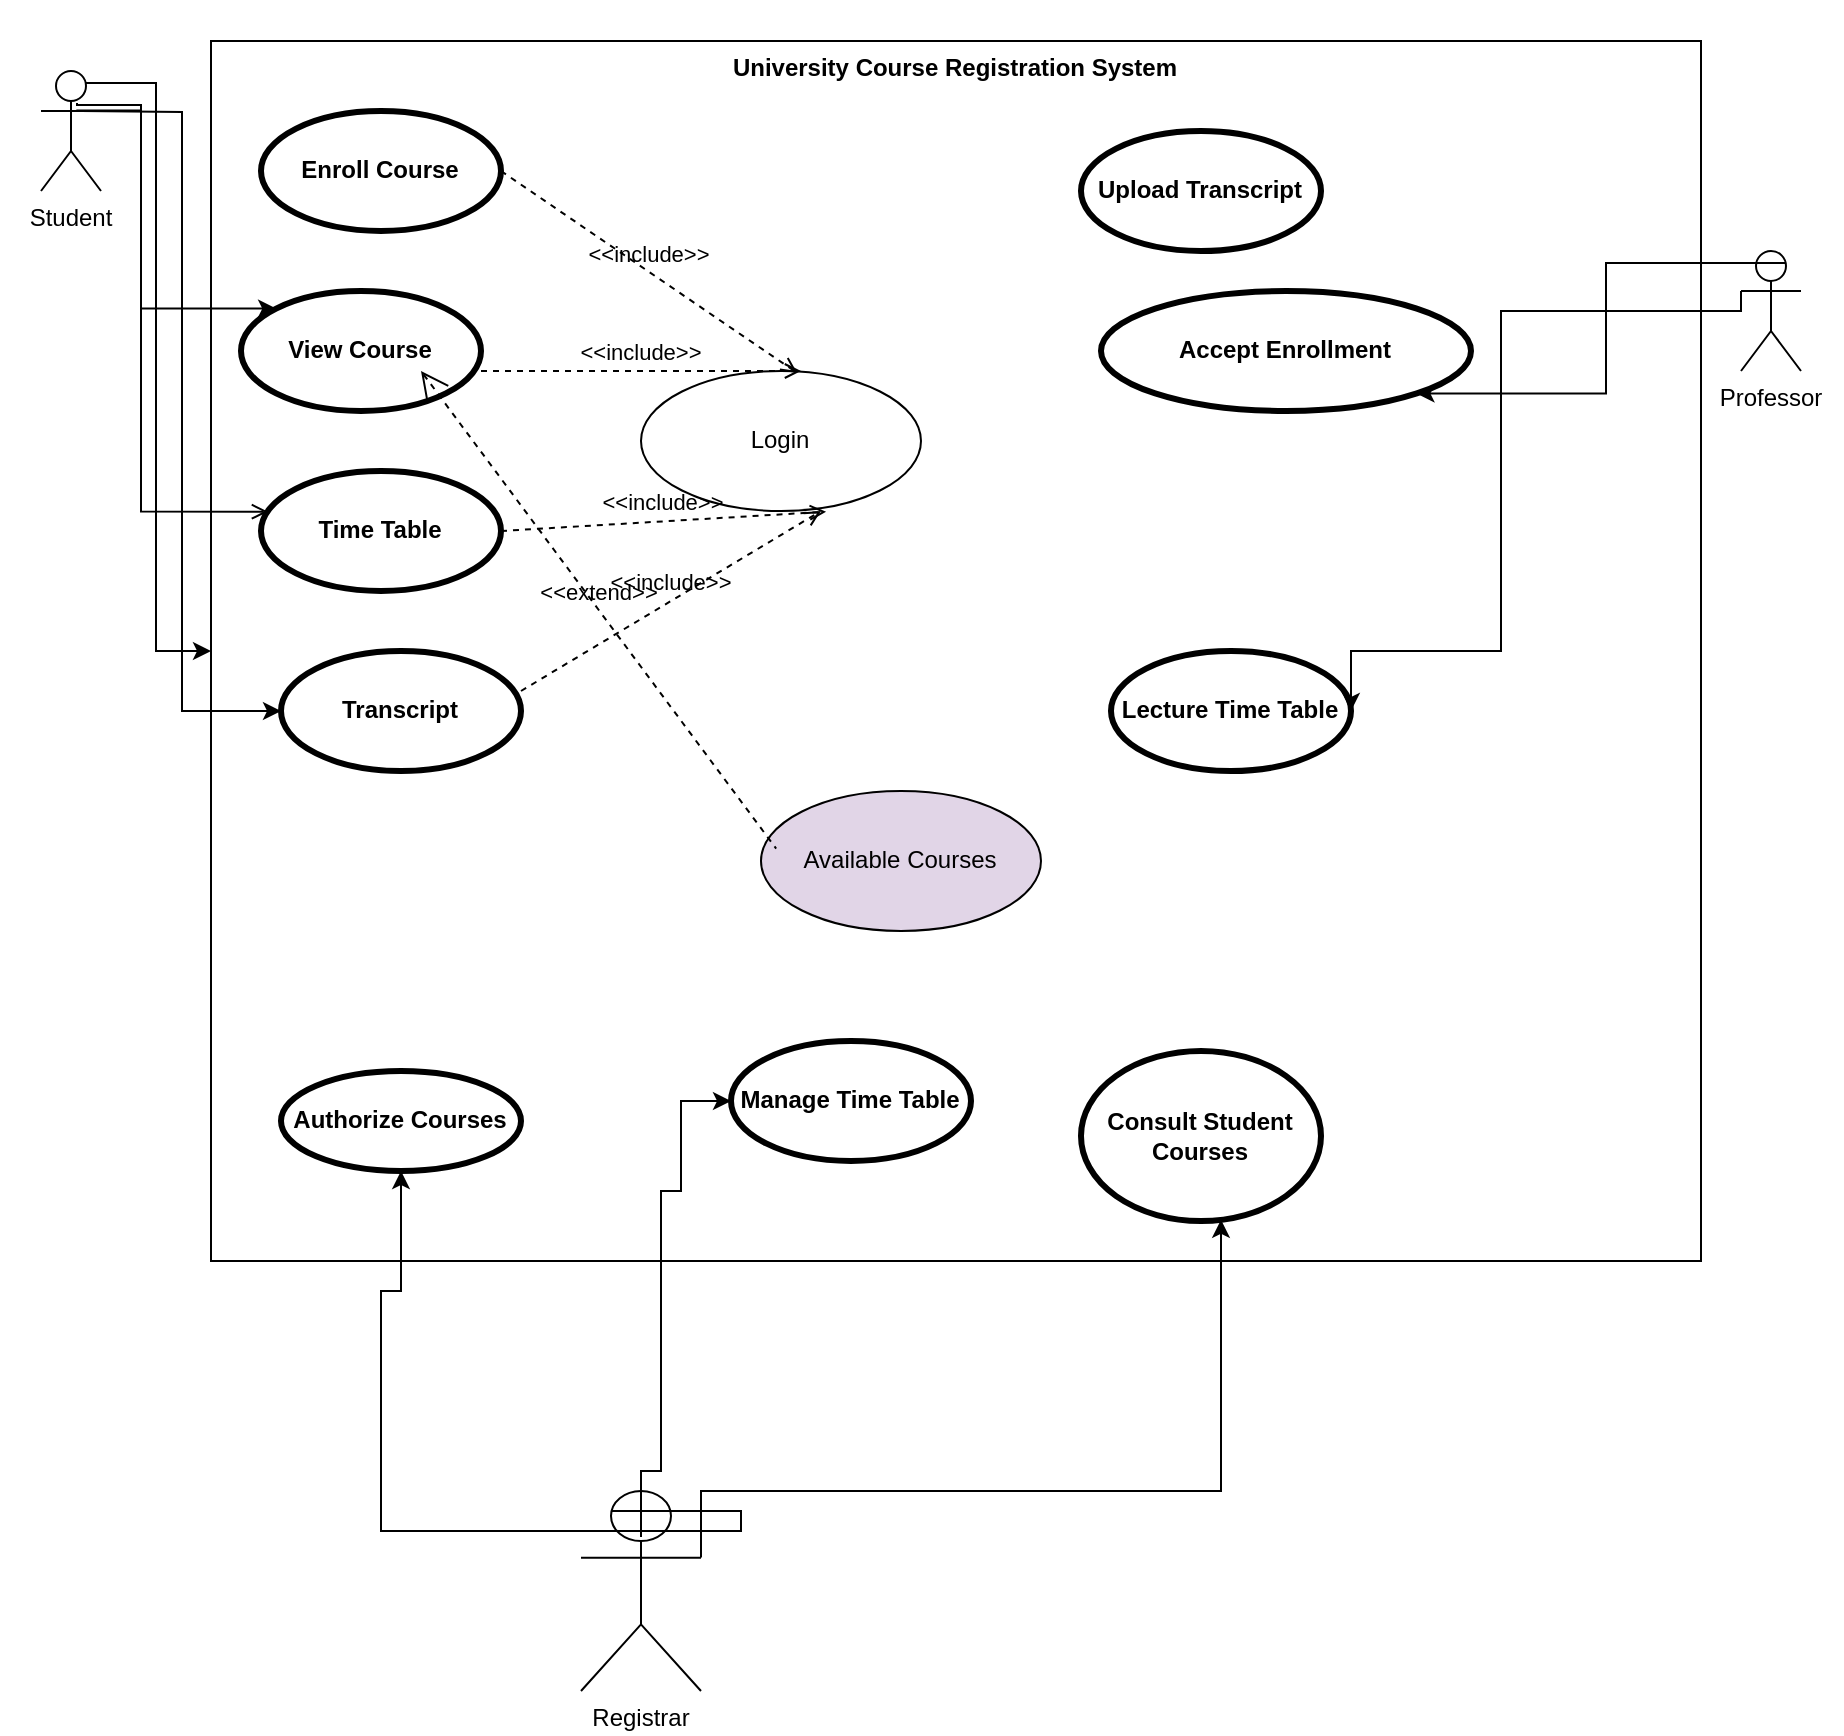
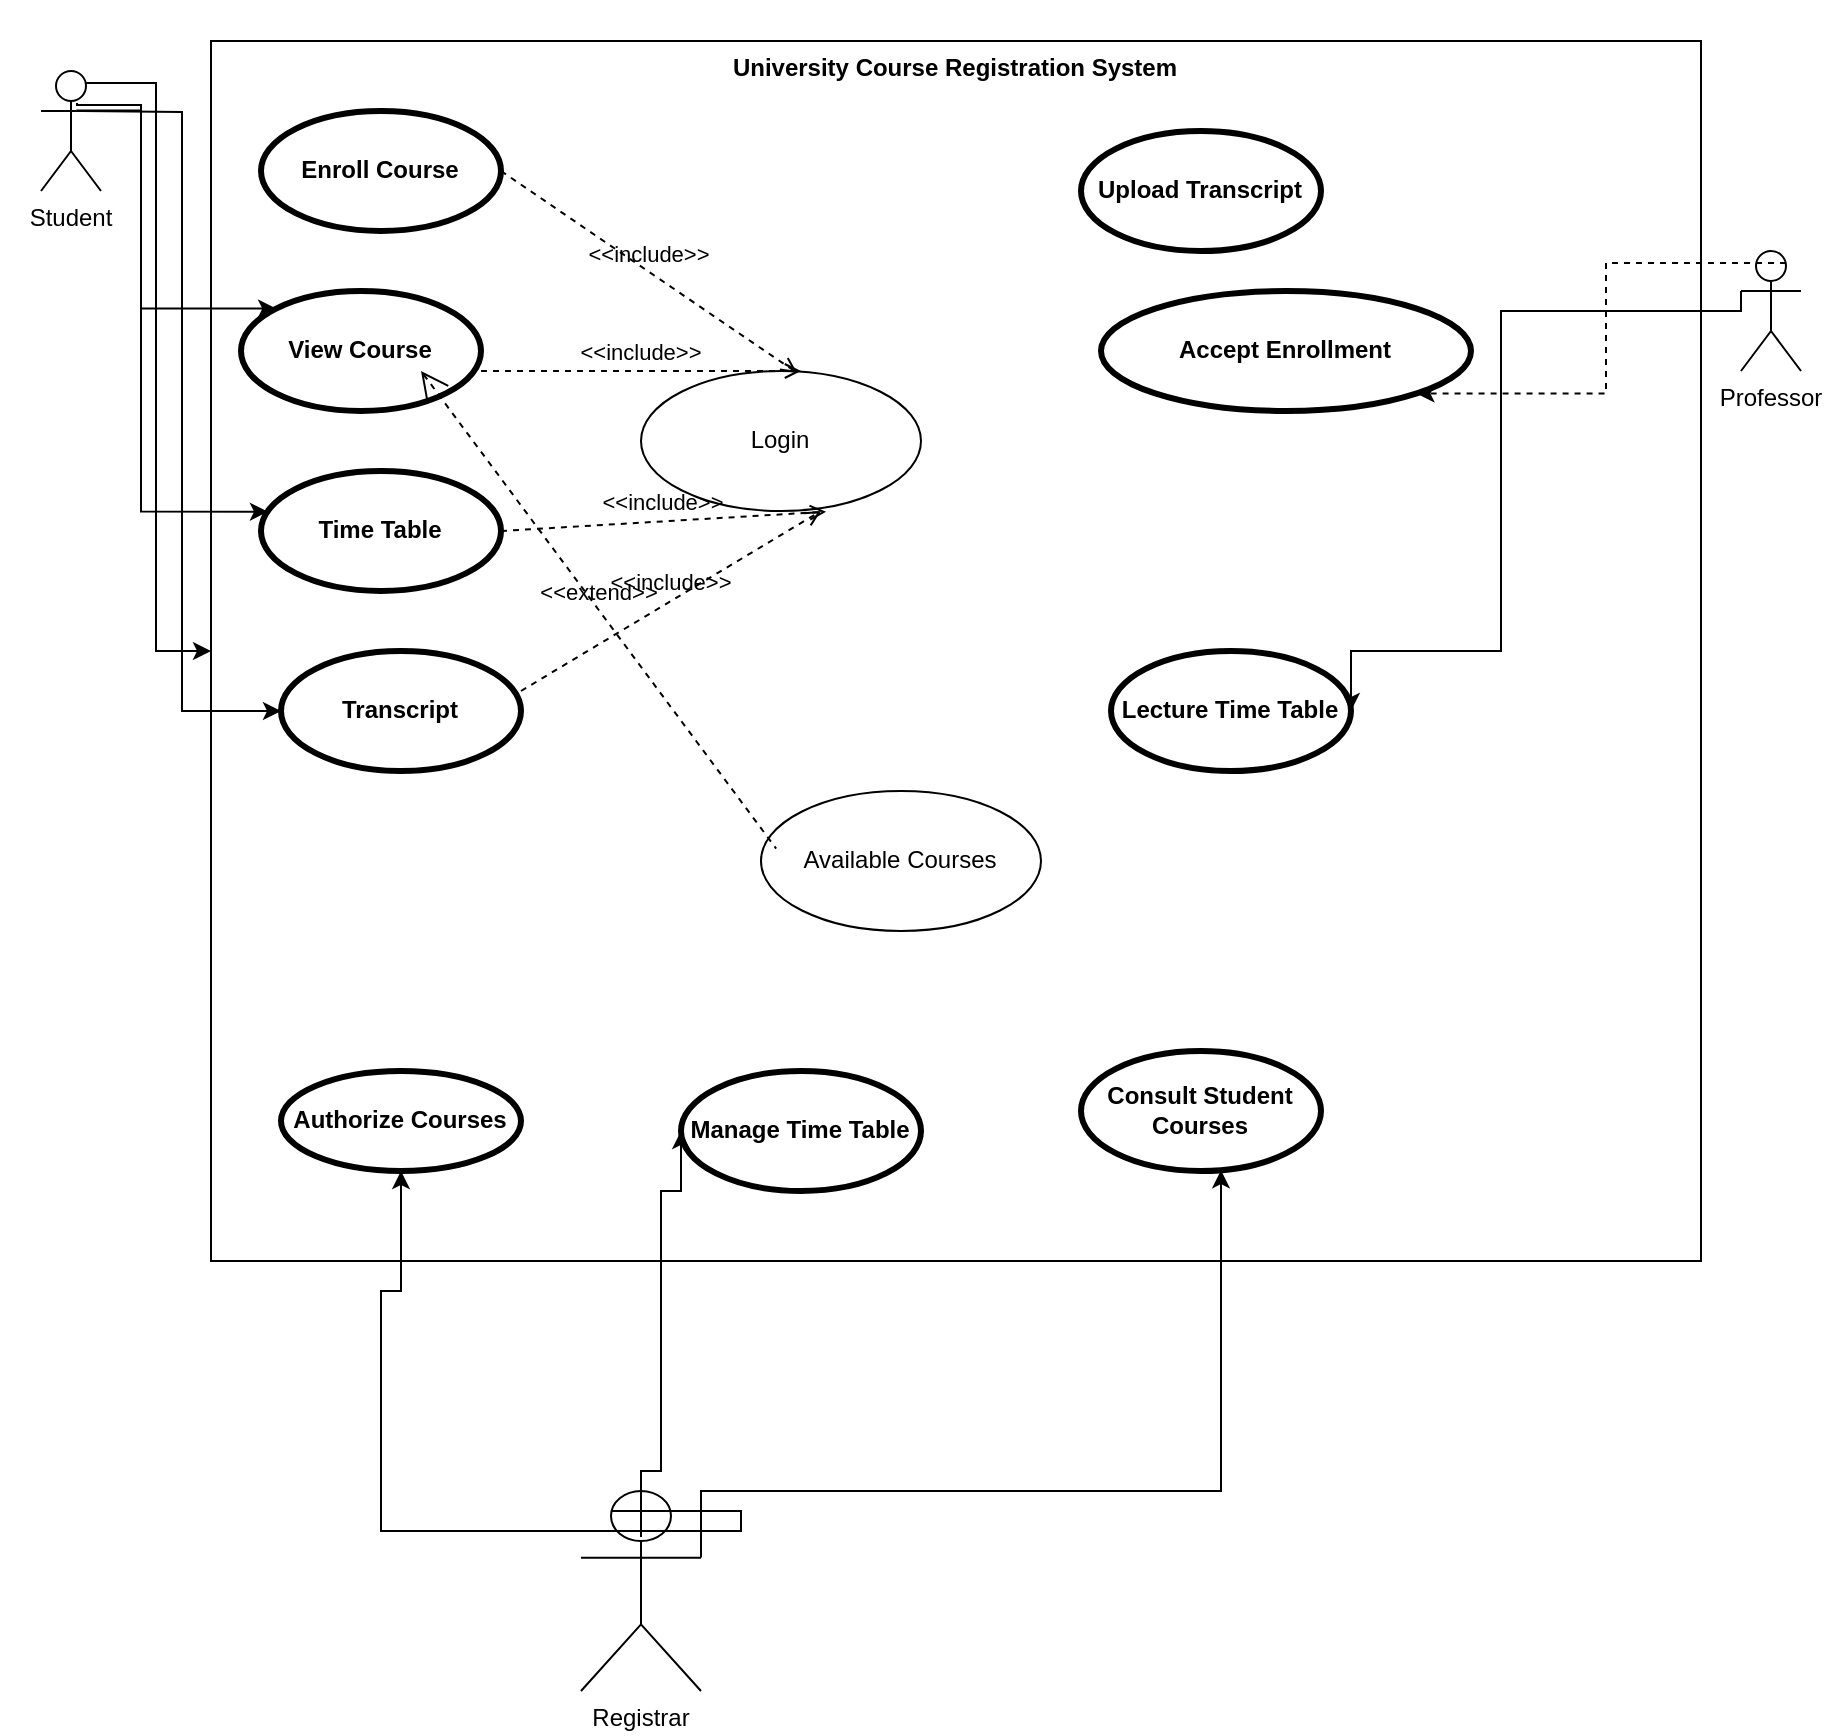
edge "Professor" -> "Accept Enrollment": style solid -> dashed
edge "Student" -> "Time Table": arrowhead open -> classic
node "Available Courses": fillcolor #e1d5e7 -> #ffffff
node "Manage Time Table": moved (851, 1101) -> (801, 1131)
node "Consult Student Courses": size 240x170 -> 240x120
